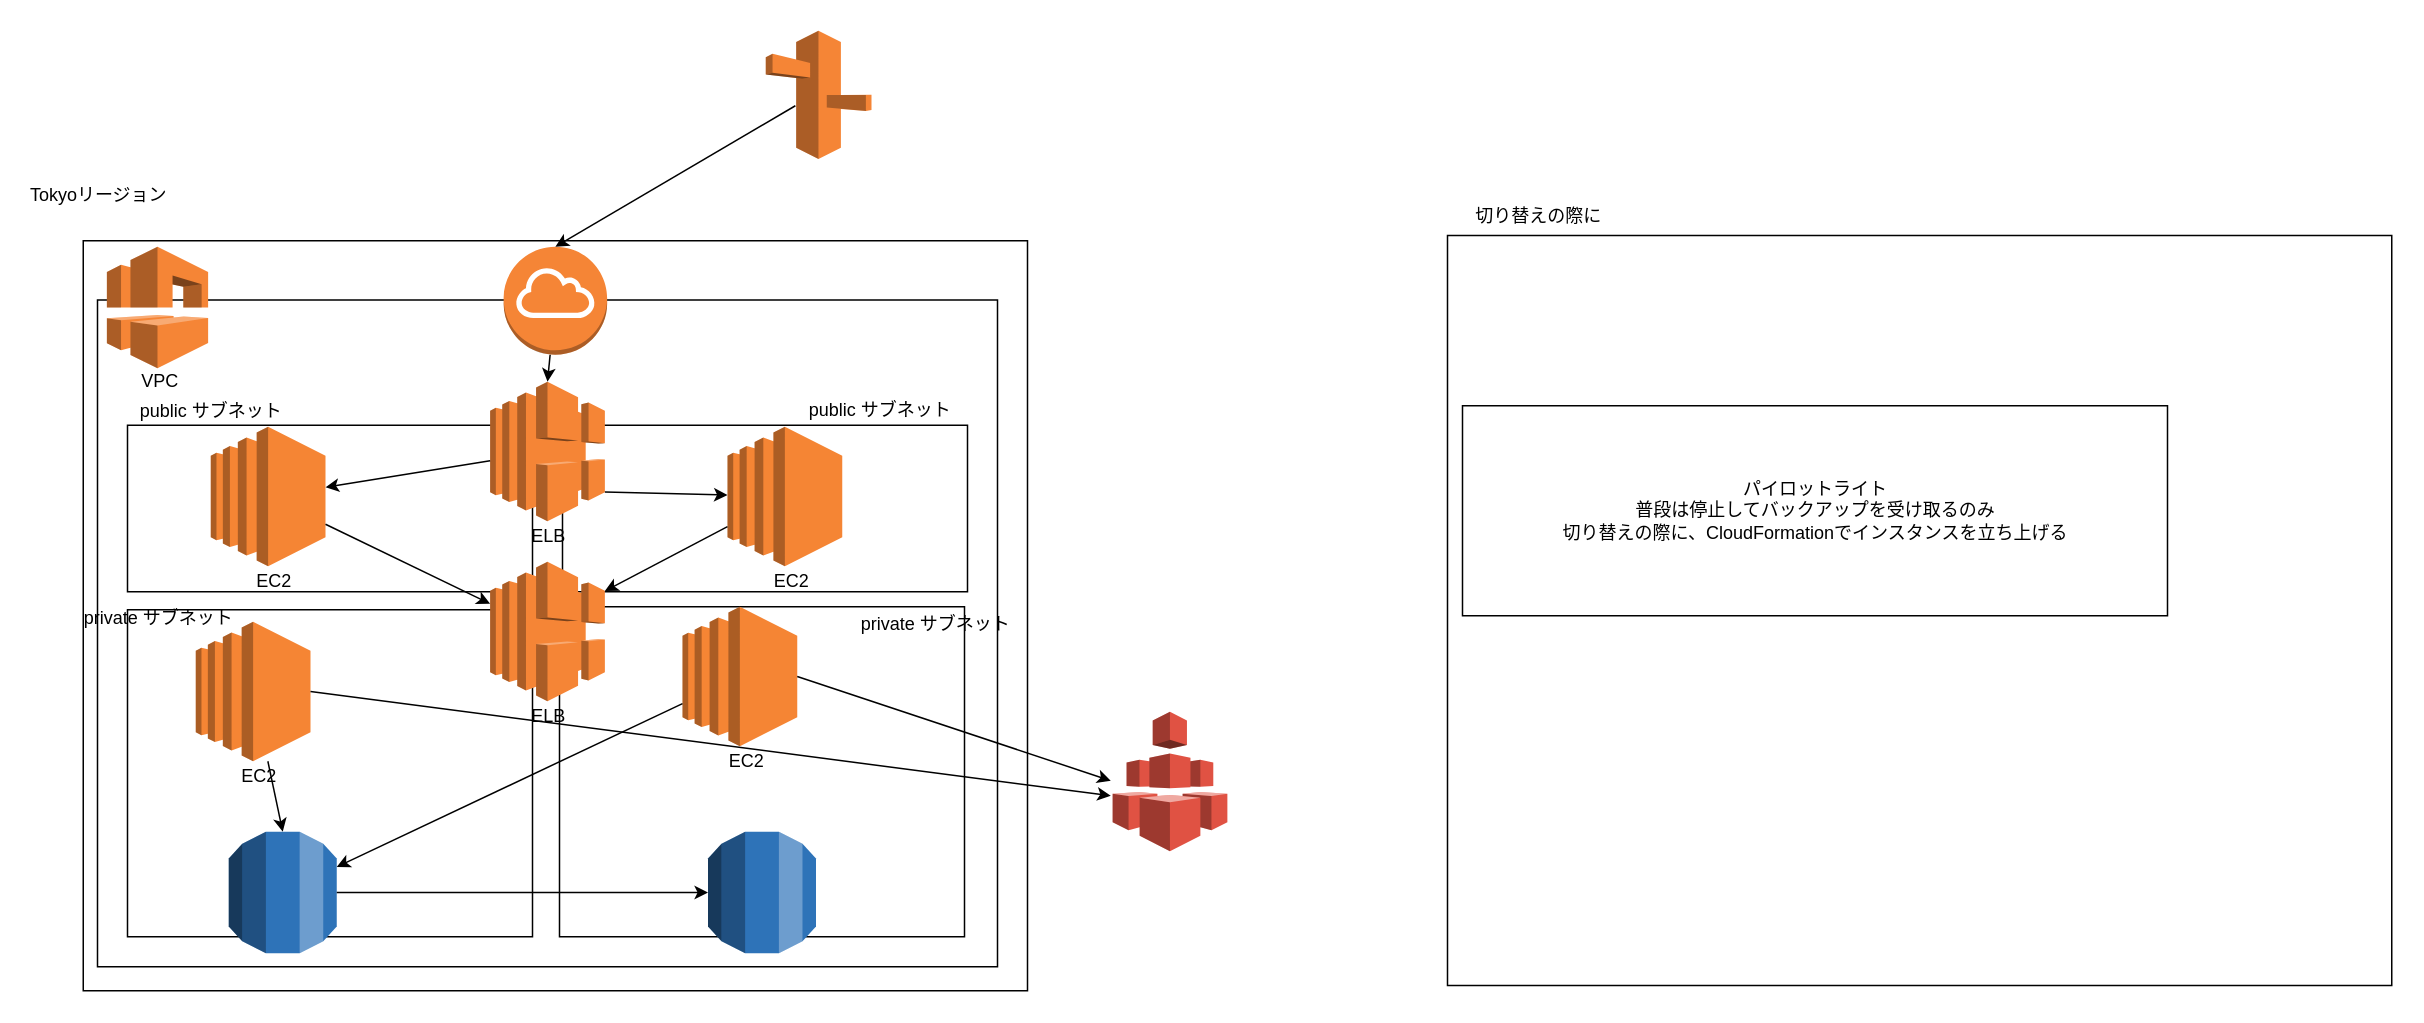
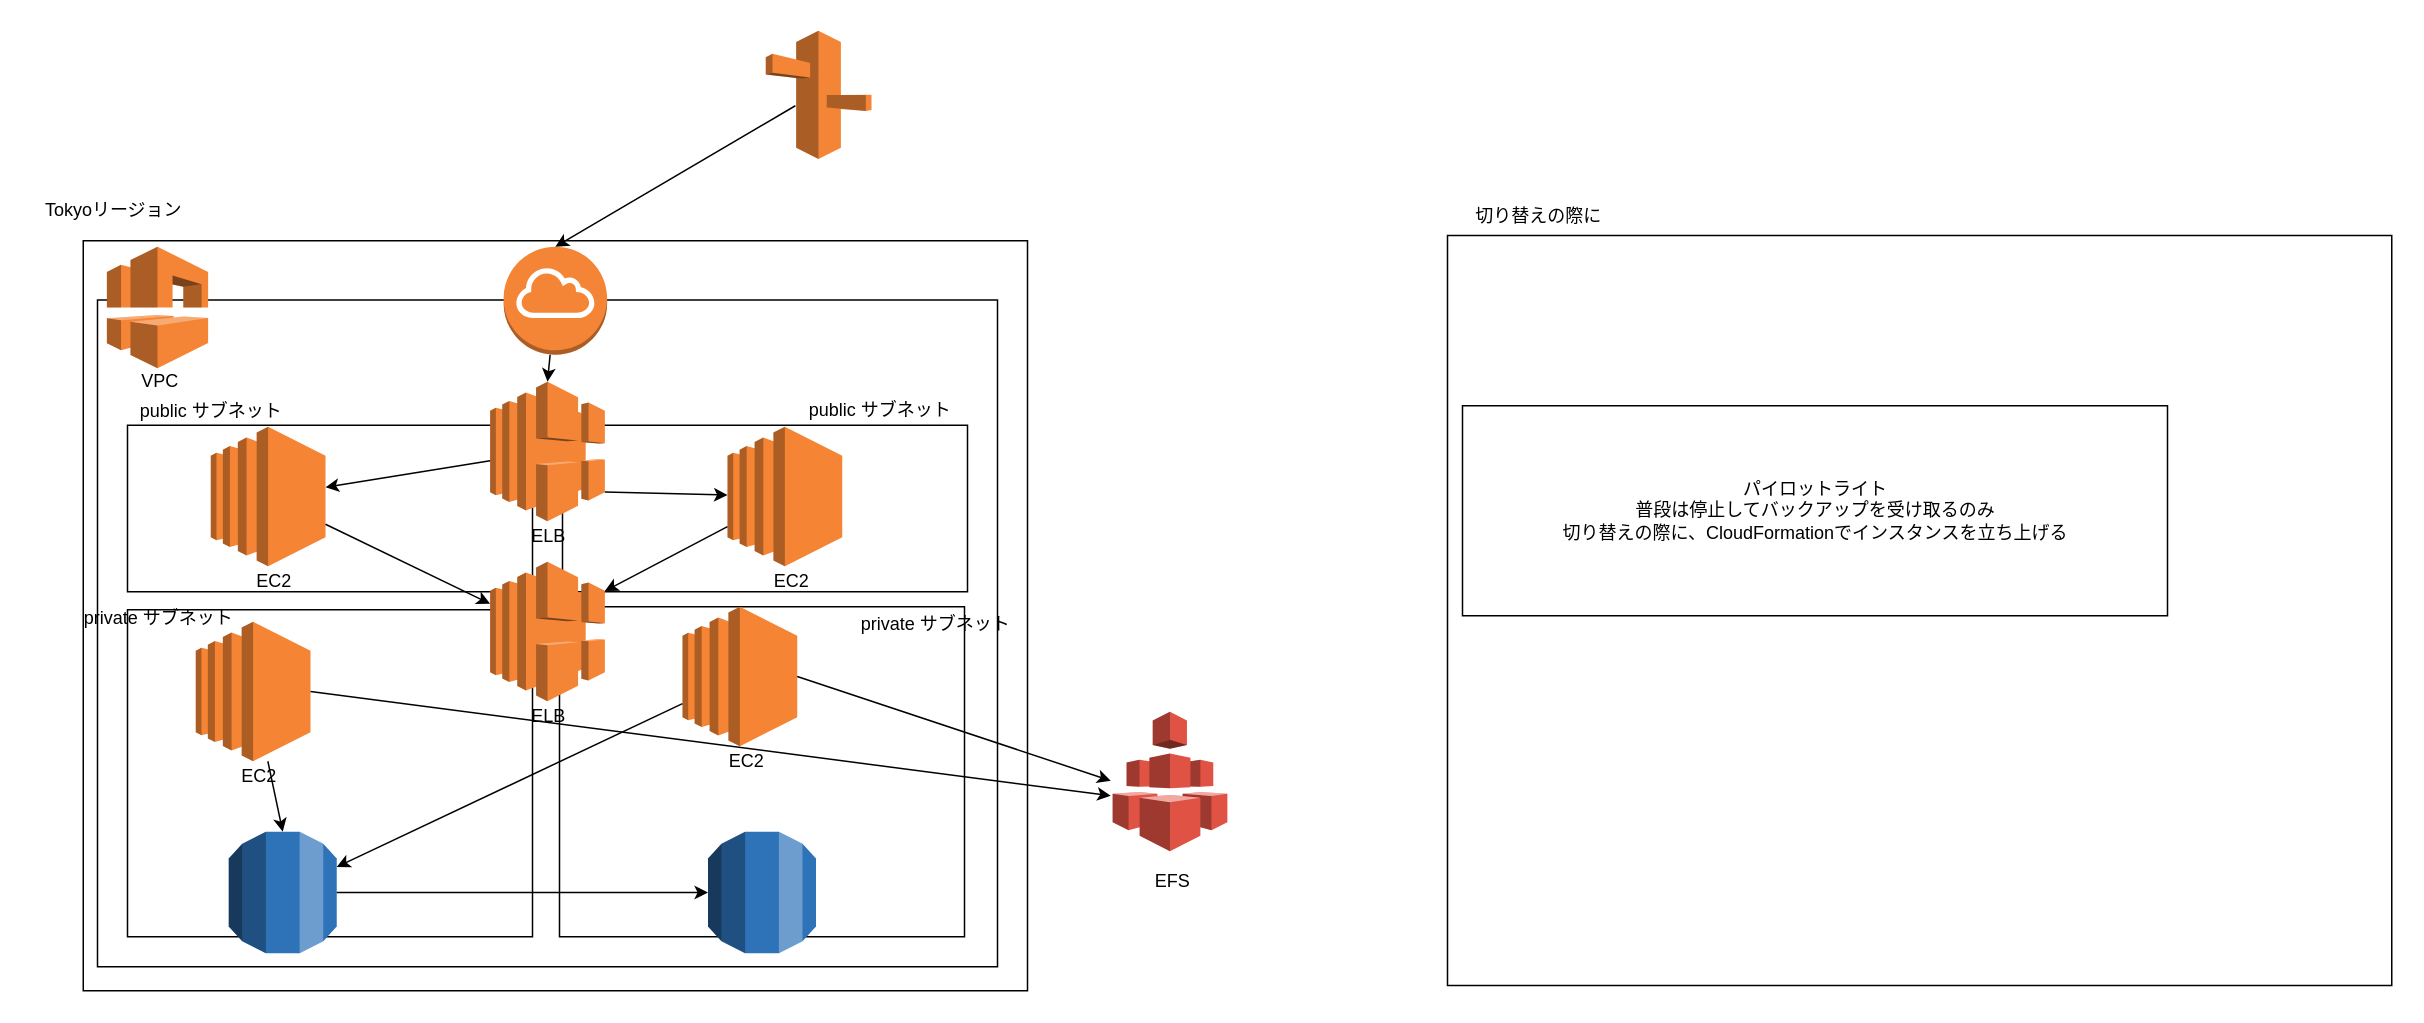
node "Tokyoリージョン": moved (98, 196) -> (113, 211)
node "EFS": added
